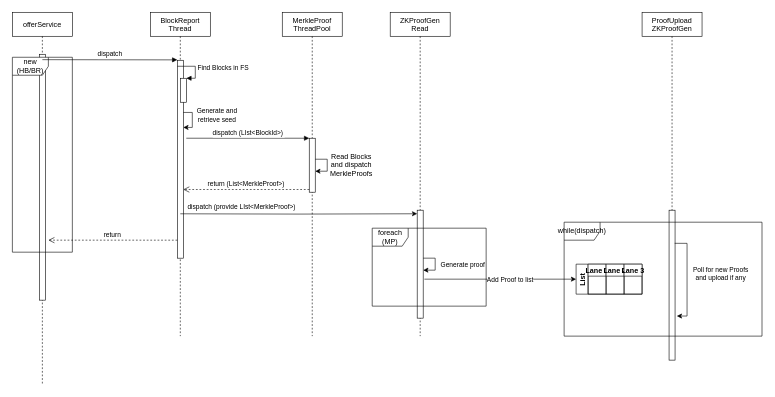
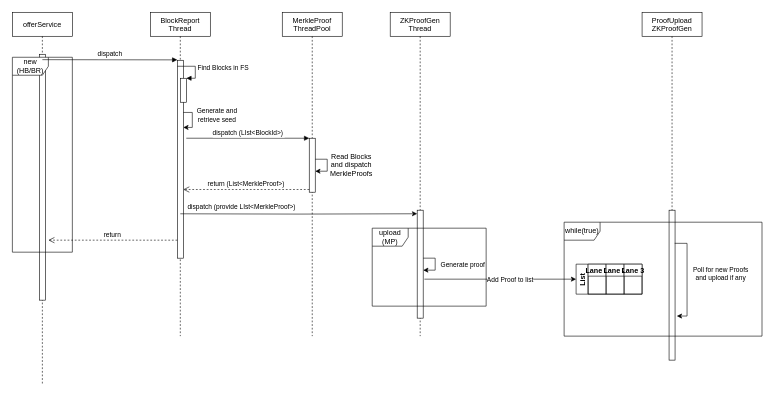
node "ZKProofGen Read": label "ZKProofGen Read" -> "ZKProofGen Thread"
node "while(dispatch)": label "while(dispatch)" -> "while(true)"
node "foreach (MP)": label "foreach (MP)" -> "upload (MP)"
